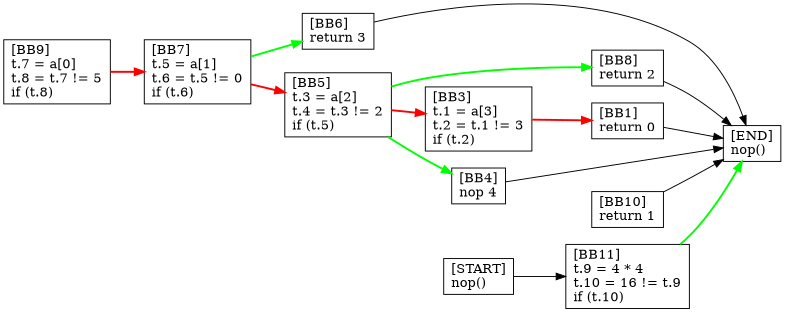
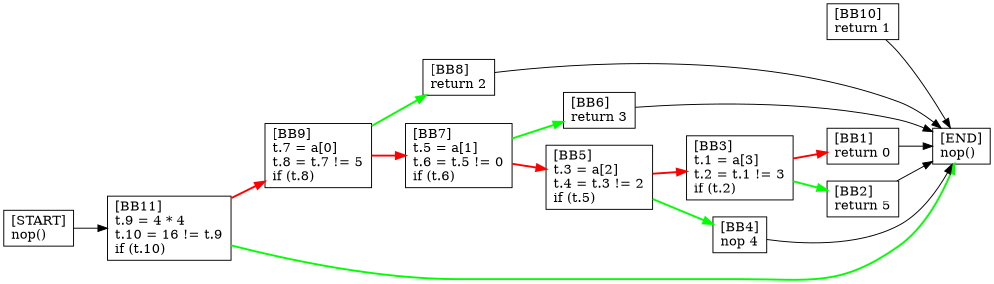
edge "[BB5] t.3 = a[2] t.4 = t.3 != 2 if (t.5)" -> "[BB8] return 2": now "[BB9] t.7 = a[0] t.8 = t.7 != 5 if (t.8)" -> "[BB8] return 2"
edge "[BB11] t.9 = 4 * 4 t.10 = 16 != t.9 if (t.10)" -> "[BB9] t.7 = a[0] t.8 = t.7 != 5 if (t.8)": added
node "[BB2] return 5": added
